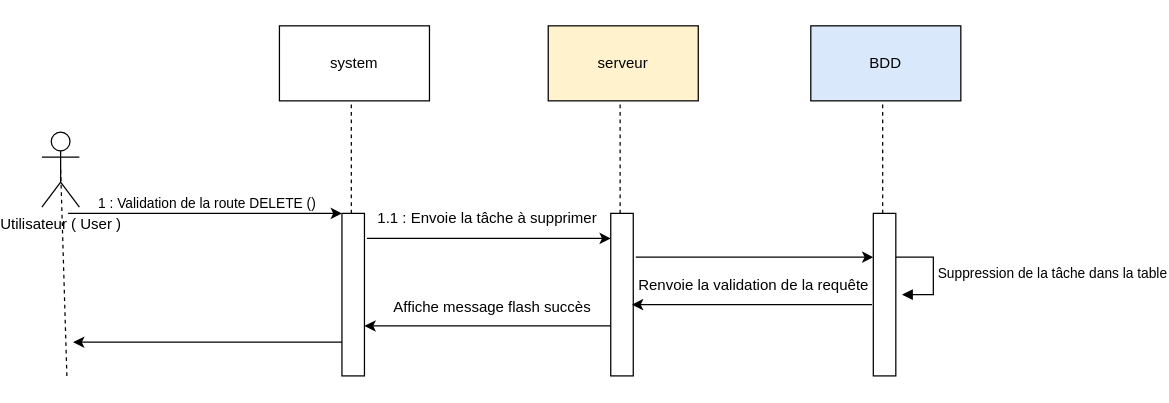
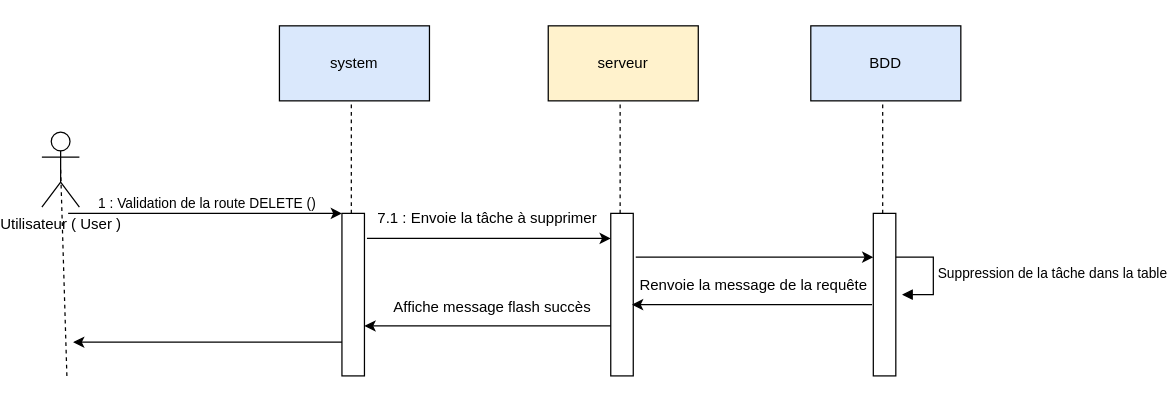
node "system": fillcolor #ffffff -> #dae8fc
node "1.1 : Envoie la tâche à supprimer": label "1.1 : Envoie la tâche à supprimer" -> "7.1 : Envoie la tâche à supprimer"
node "Renvoie la validation de la requête": label "Renvoie la validation de la requête" -> "Renvoie la message de la requête"
